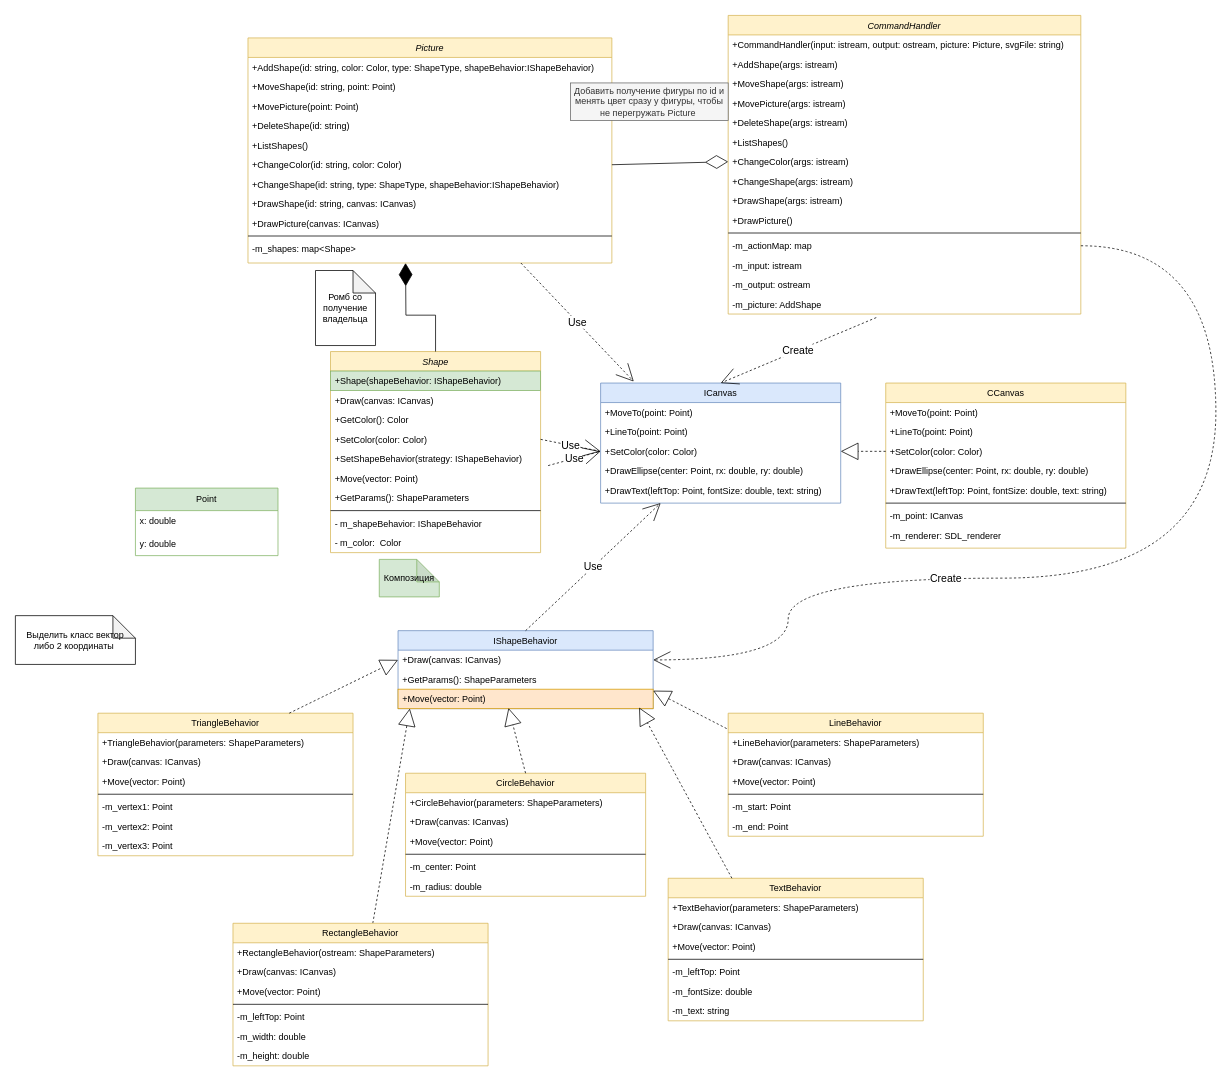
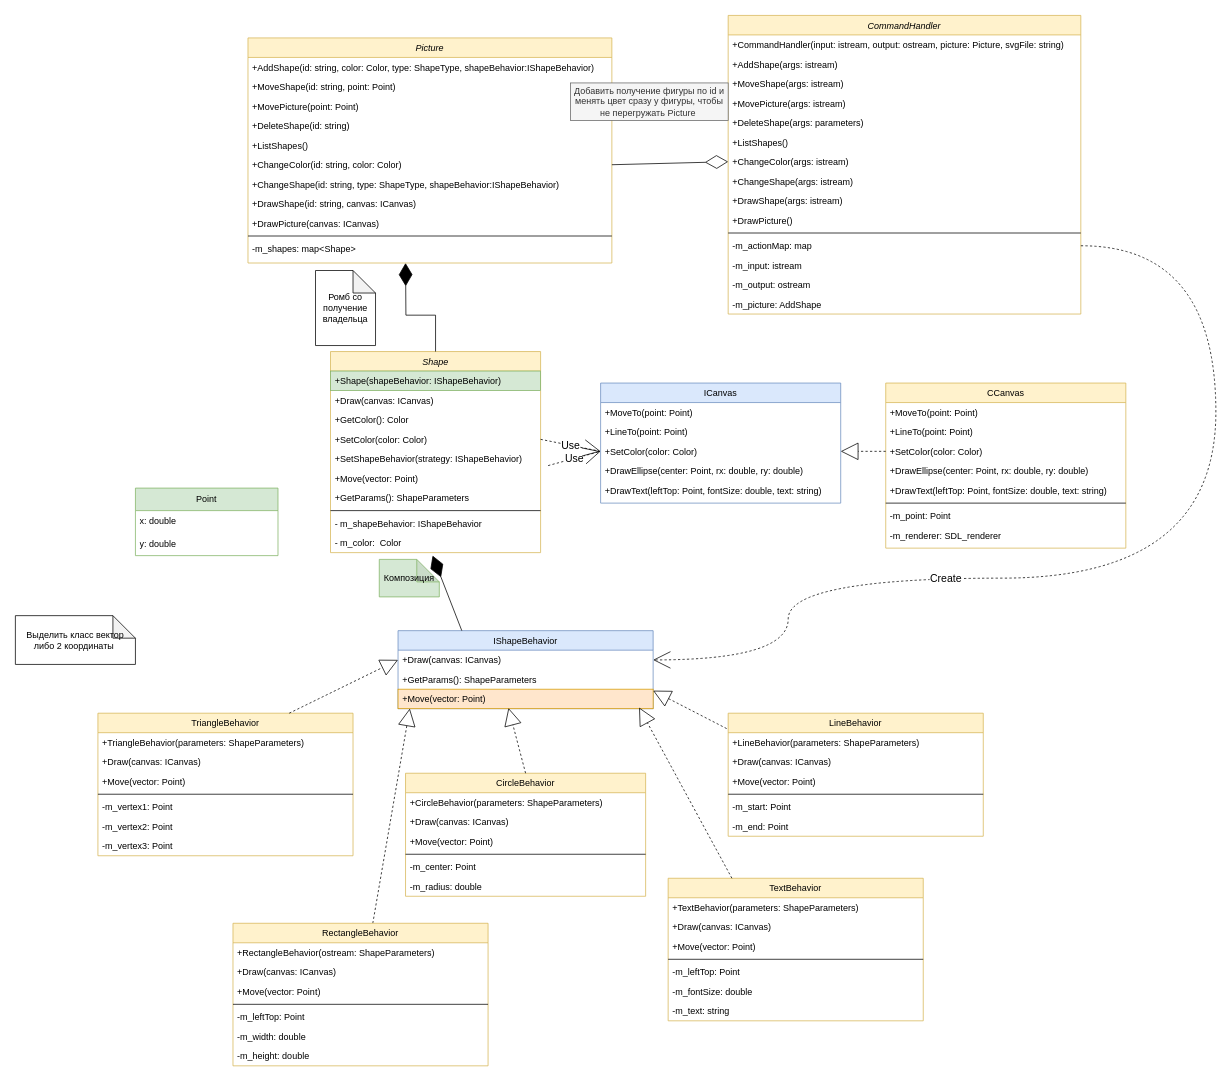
node "+DeleteShape(args: istream)": label "+DeleteShape(args: istream)" -> "+DeleteShape(args: parameters)"
edge "Picture" -> "ICanvas": removed, label "Use"
edge "-m_picture: AddShape" -> "ICanvas": removed, label "Create"
edge "IShapeBehavior" -> "ICanvas": removed, label "Use"
node "-m_point: ICanvas": label "-m_point: ICanvas" -> "-m_point: Point"
edge "IShapeBehavior" -> "- m_color: Color": added
